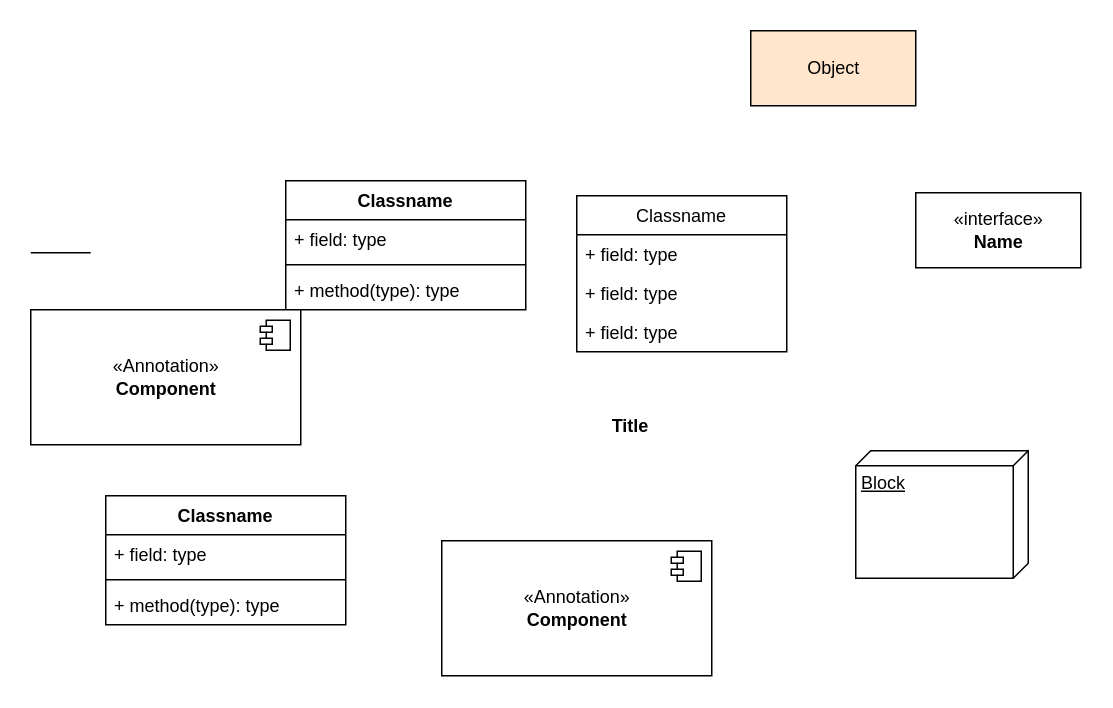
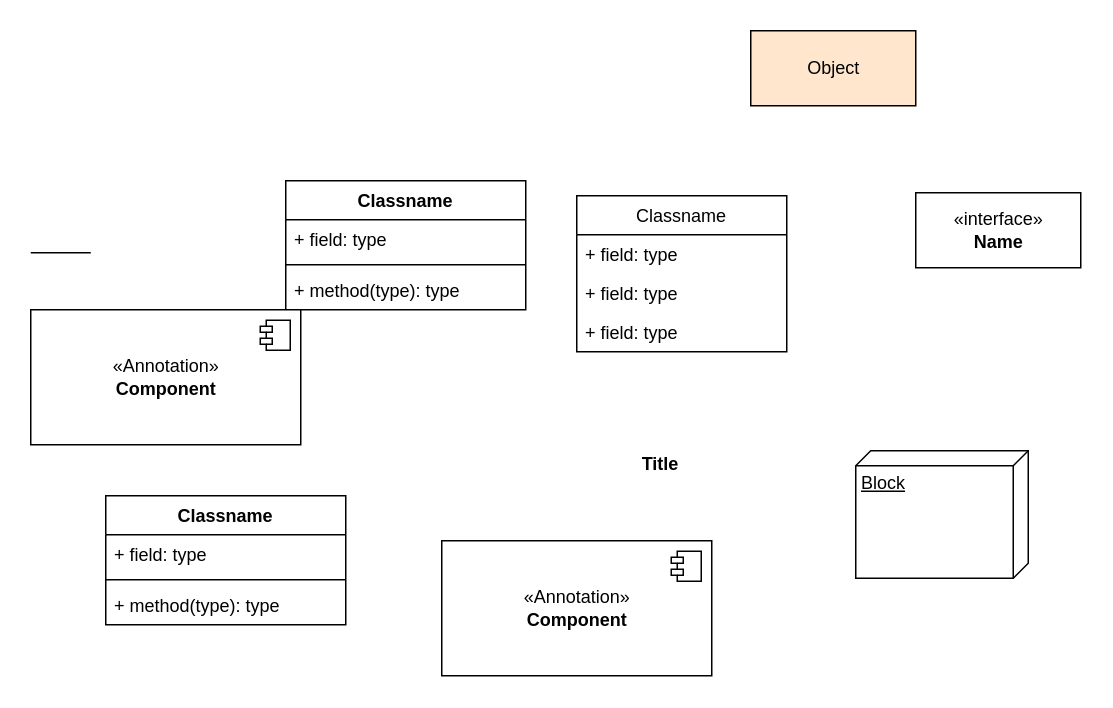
node "Title": moved (631, 425) -> (661, 463)
